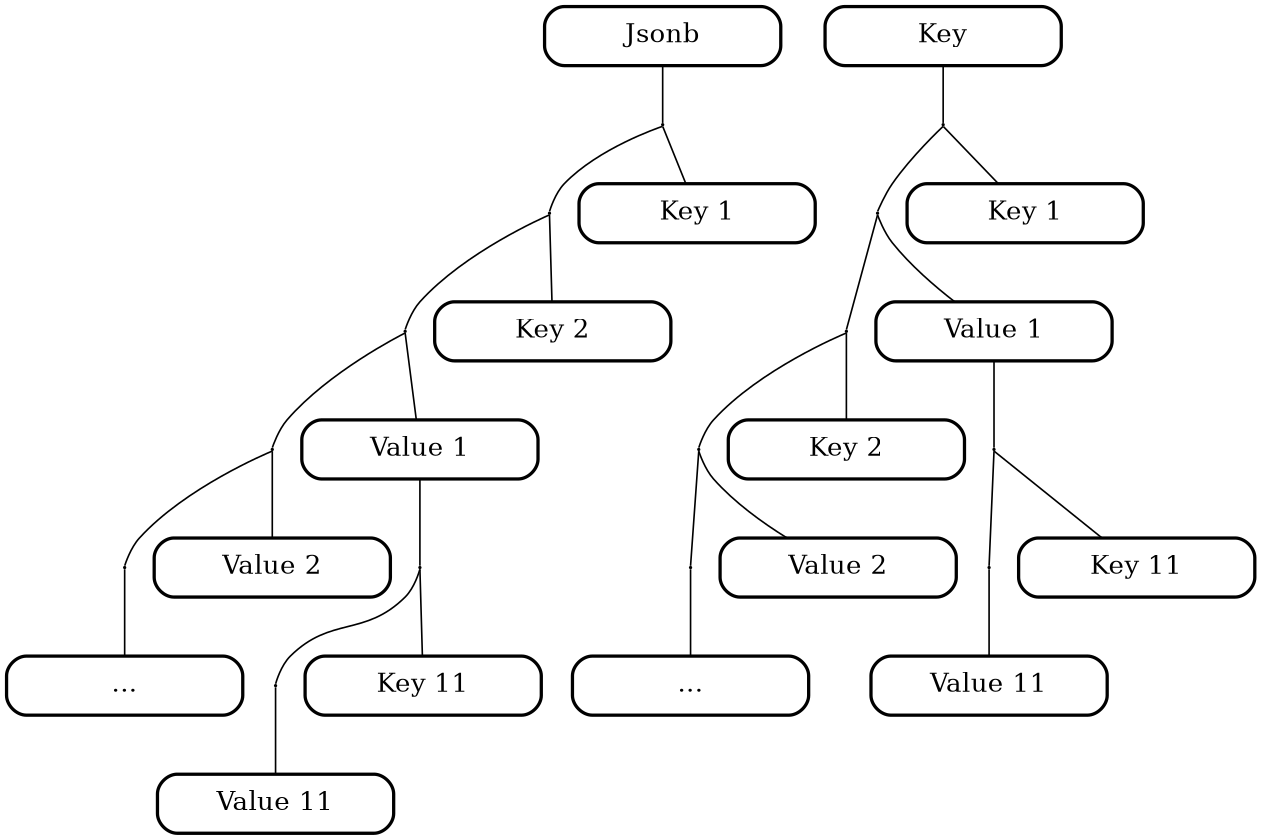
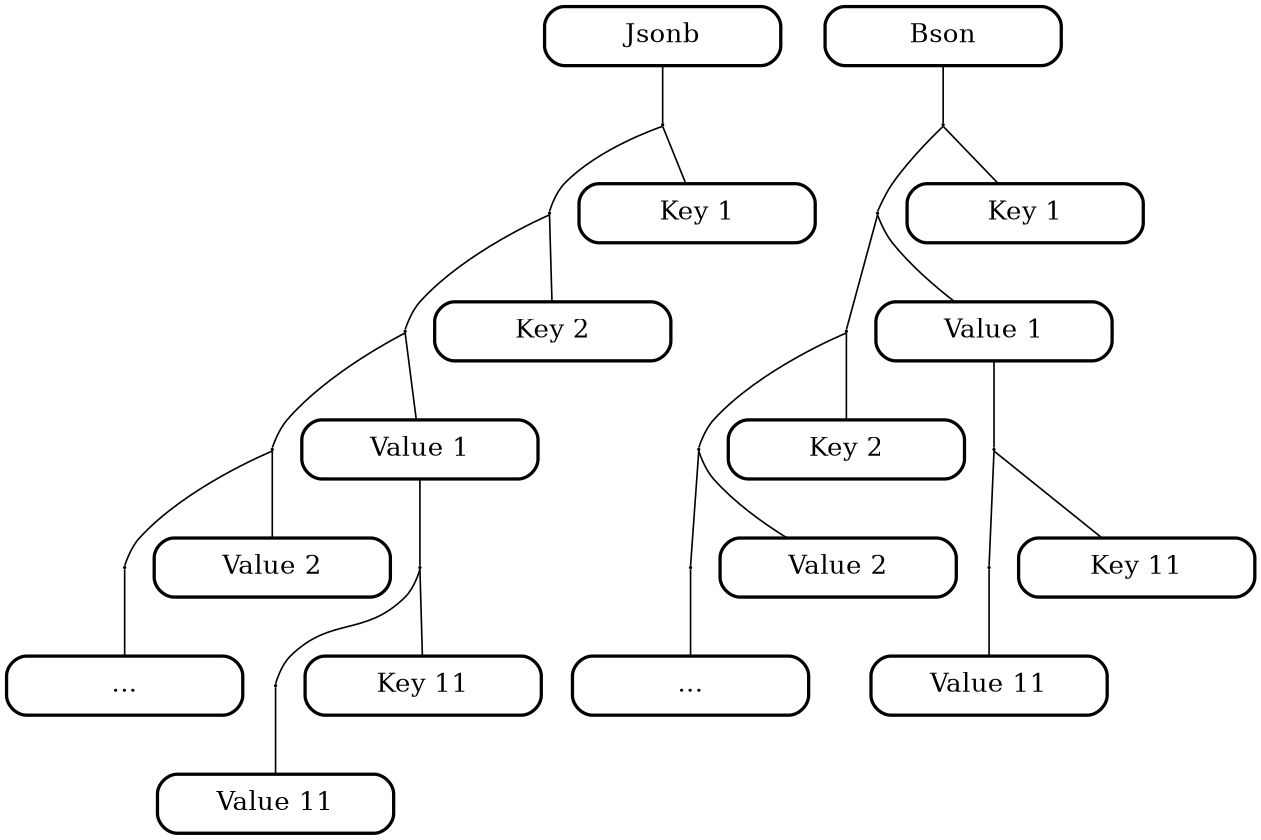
node "Key": label "Key" -> "Bson"
